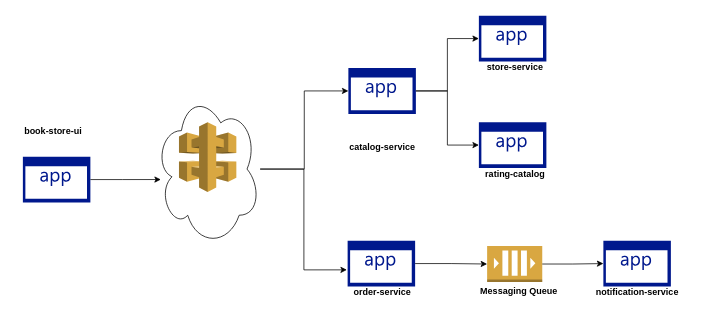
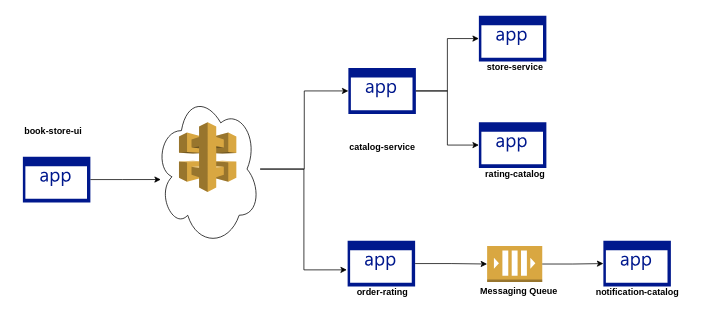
node "order-service": label "order-service" -> "order-rating"
node "notification-service": label "notification-service" -> "notification-catalog"
